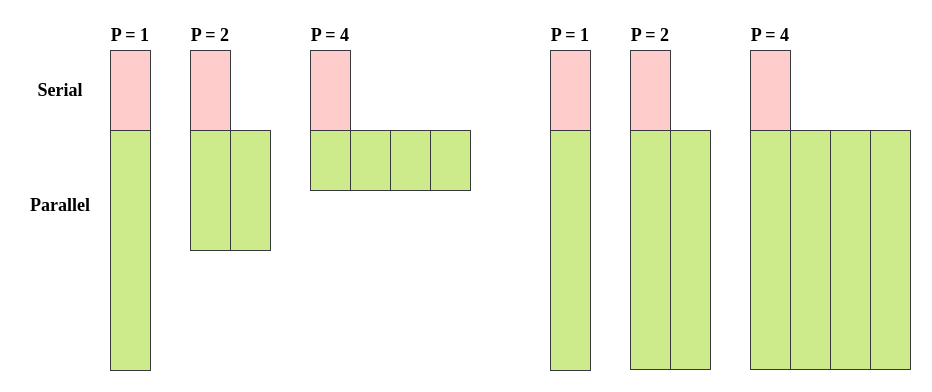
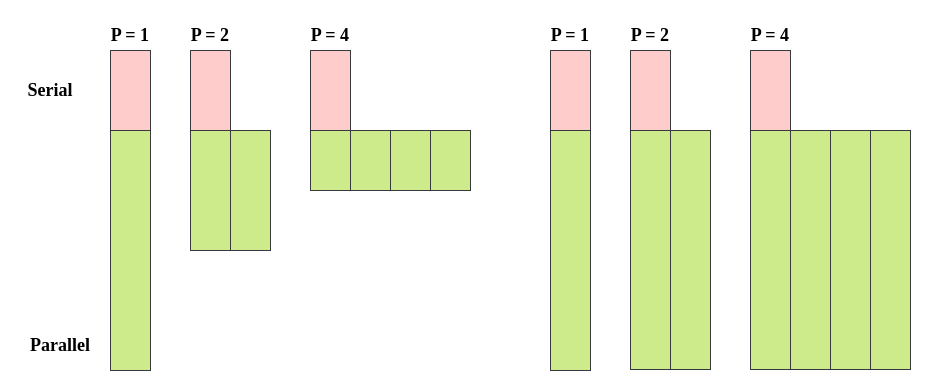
node "Serial": moved (61, 91) -> (51, 91)
node "Parallel": moved (61, 206) -> (61, 346)
